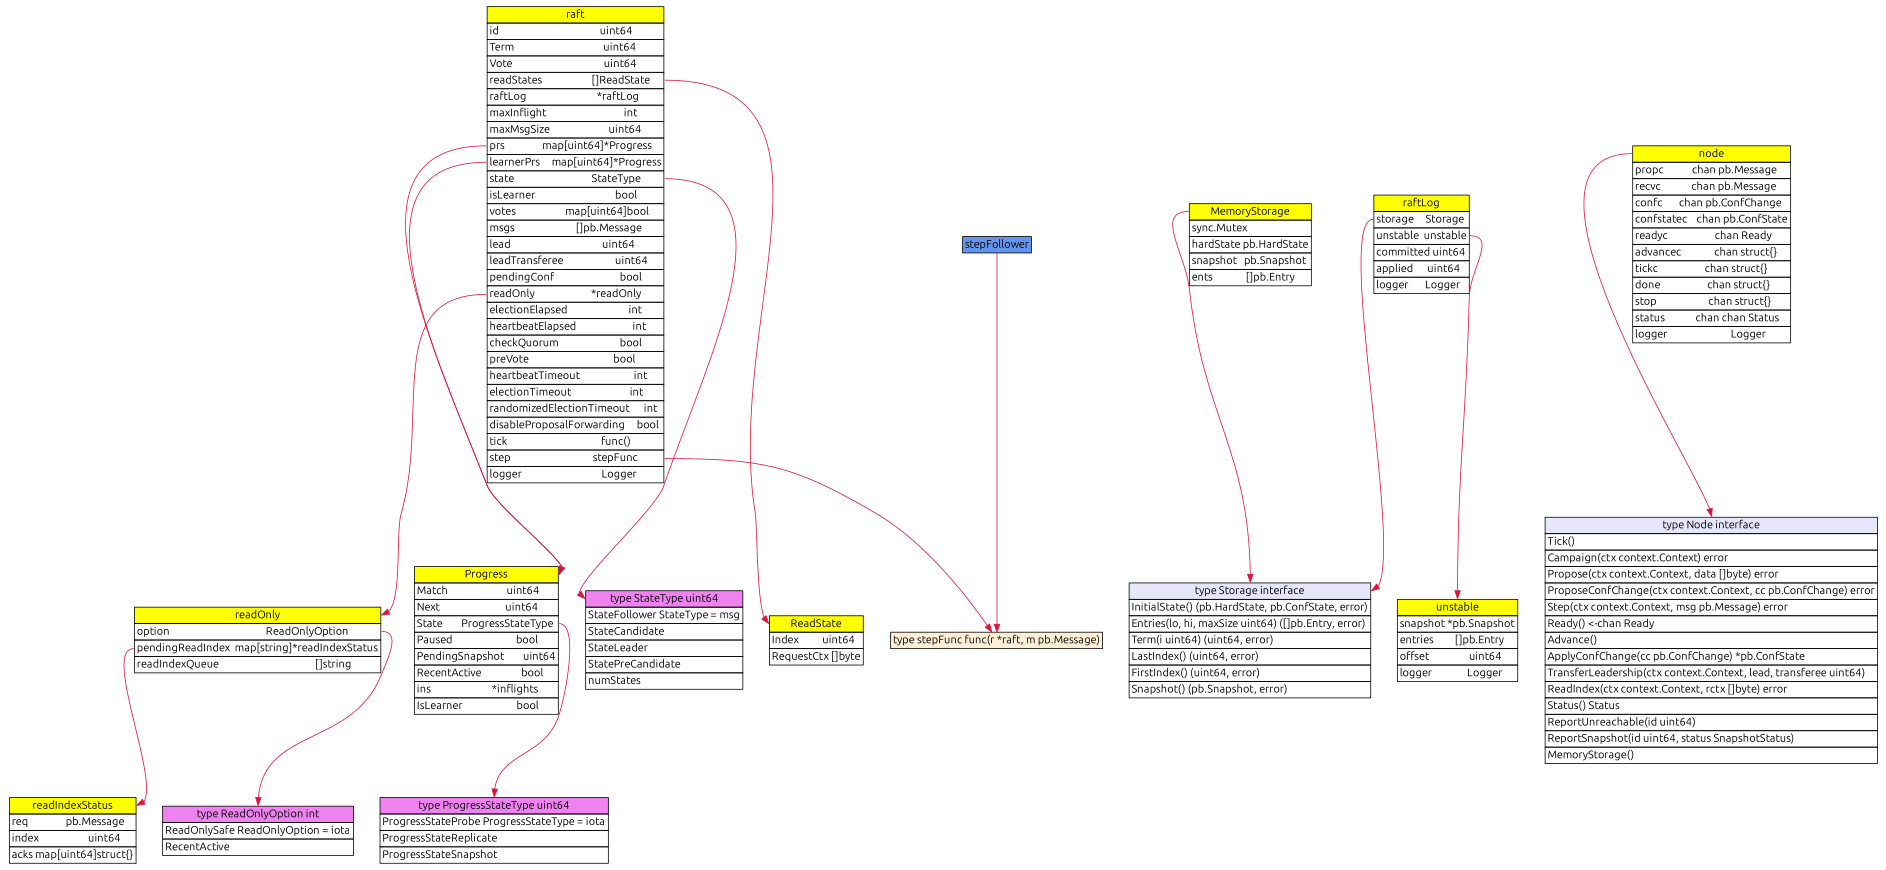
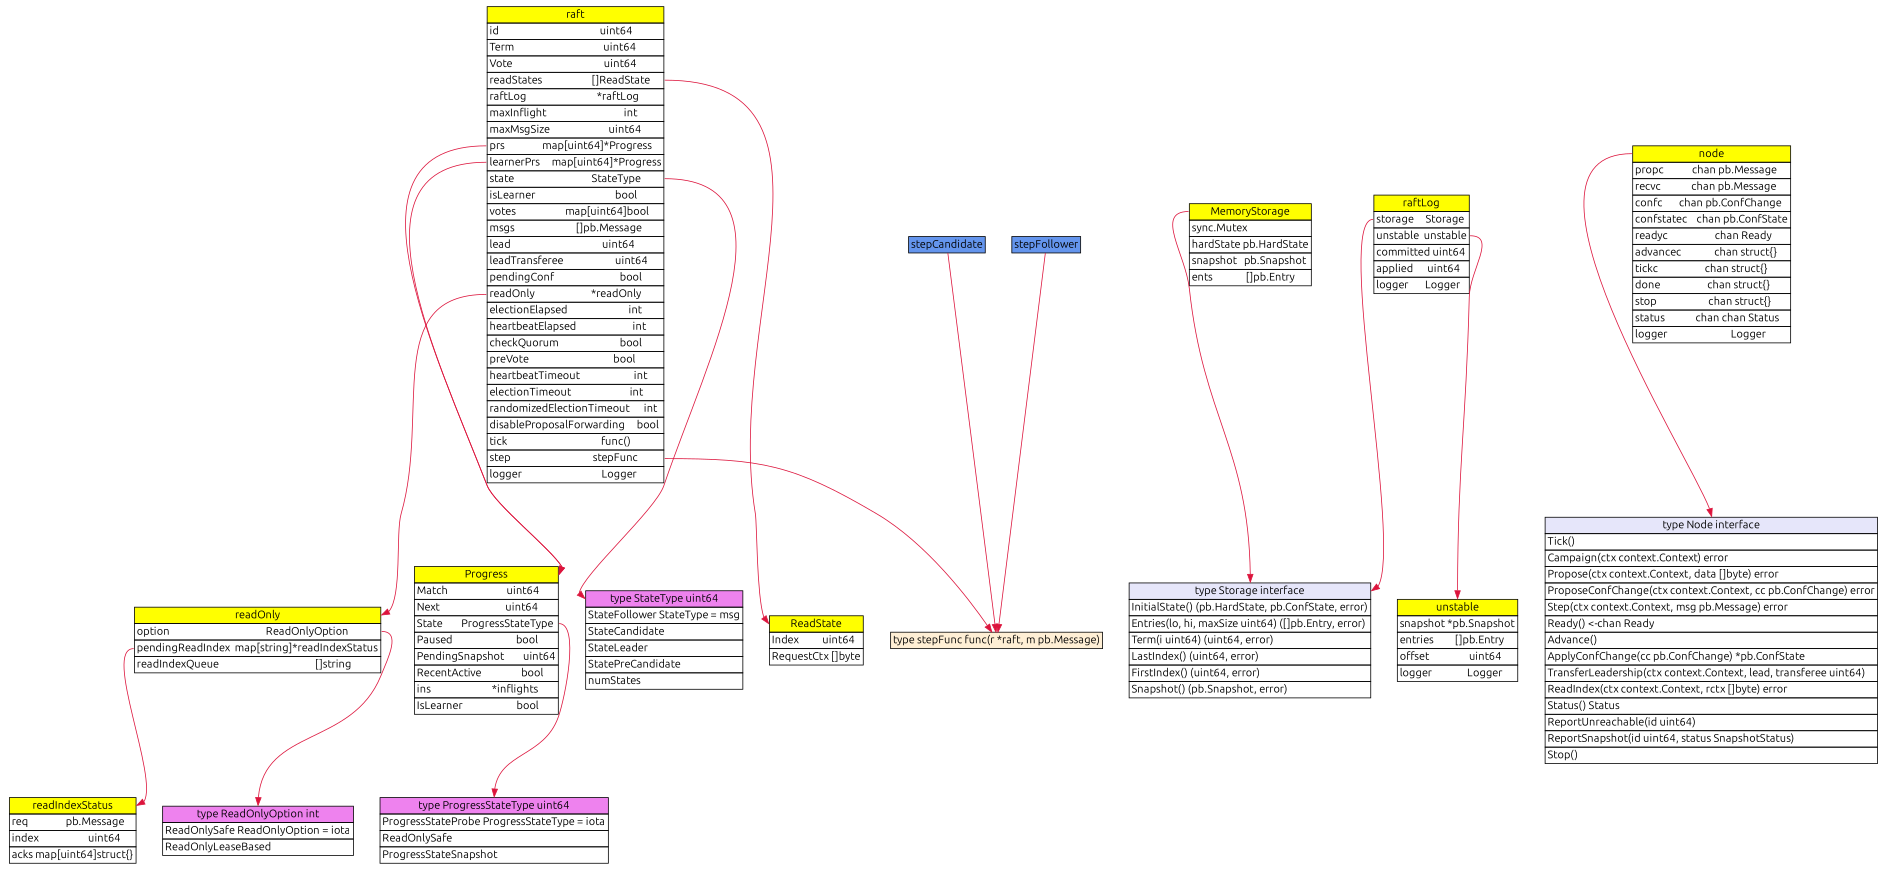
node "stepCandidate": added
node "type Node interface": text "MemoryStorage()" -> "Stop()"
node "type ProgressStateType uint64": text "ProgressStateReplicate" -> "ReadOnlySafe"
node "type ReadOnlyOption int": text "RecentActive" -> "ReadOnlyLeaseBased"
